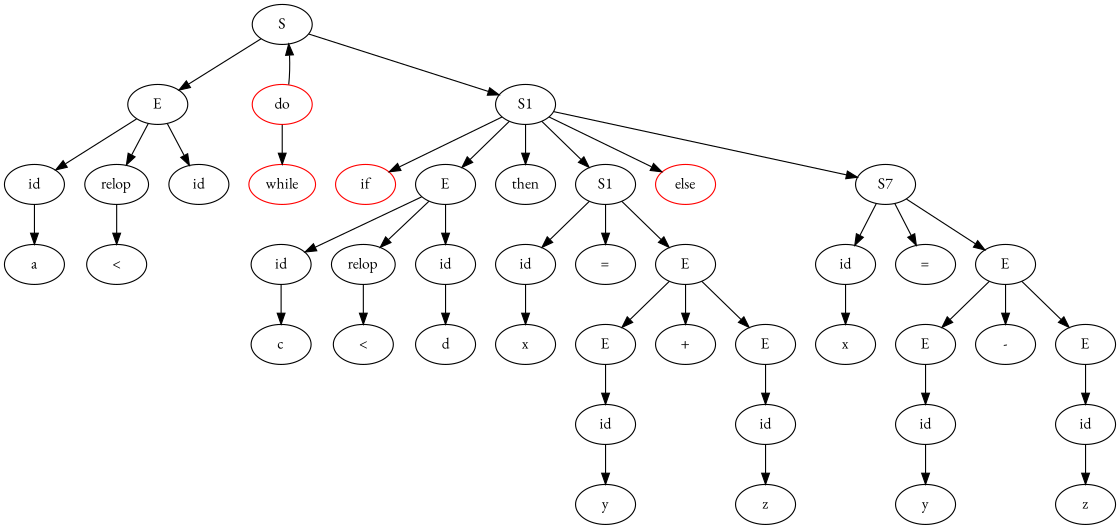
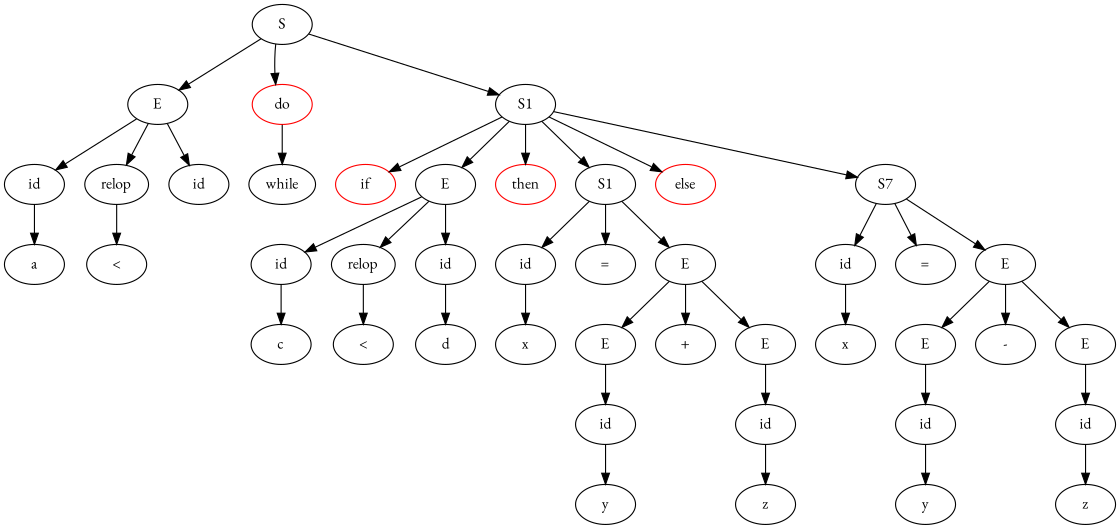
edge "do" -> "S": reversed
node "while": color red -> black
node "then": color black -> red
